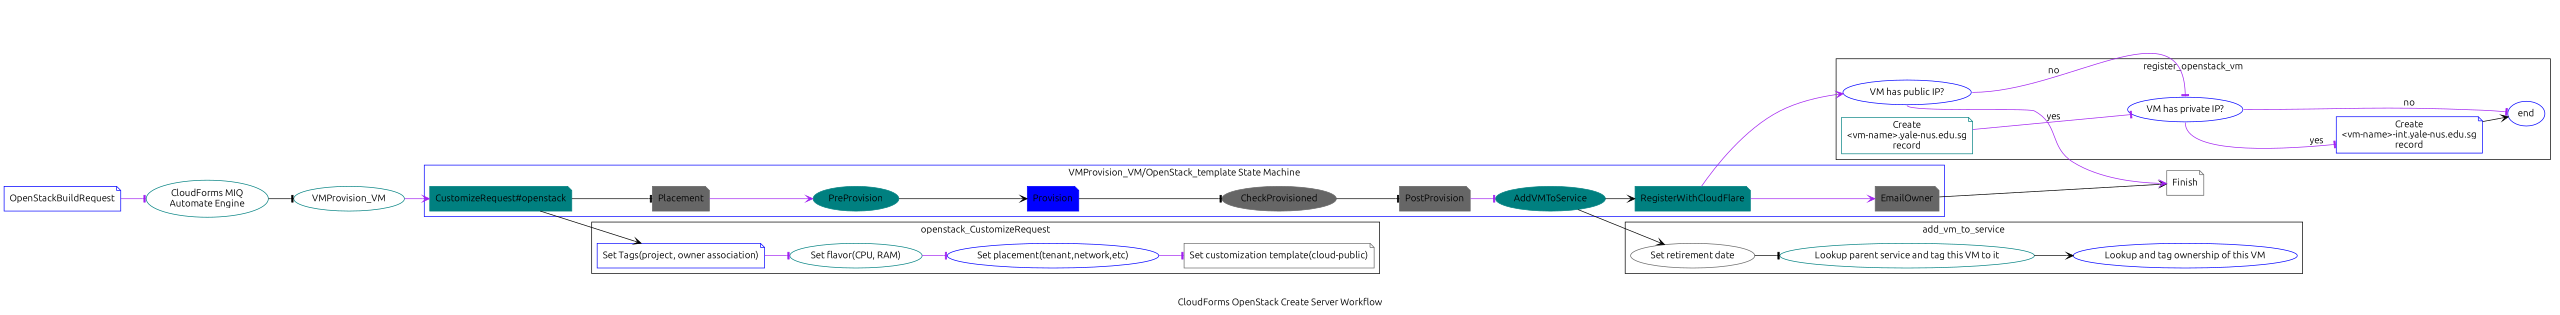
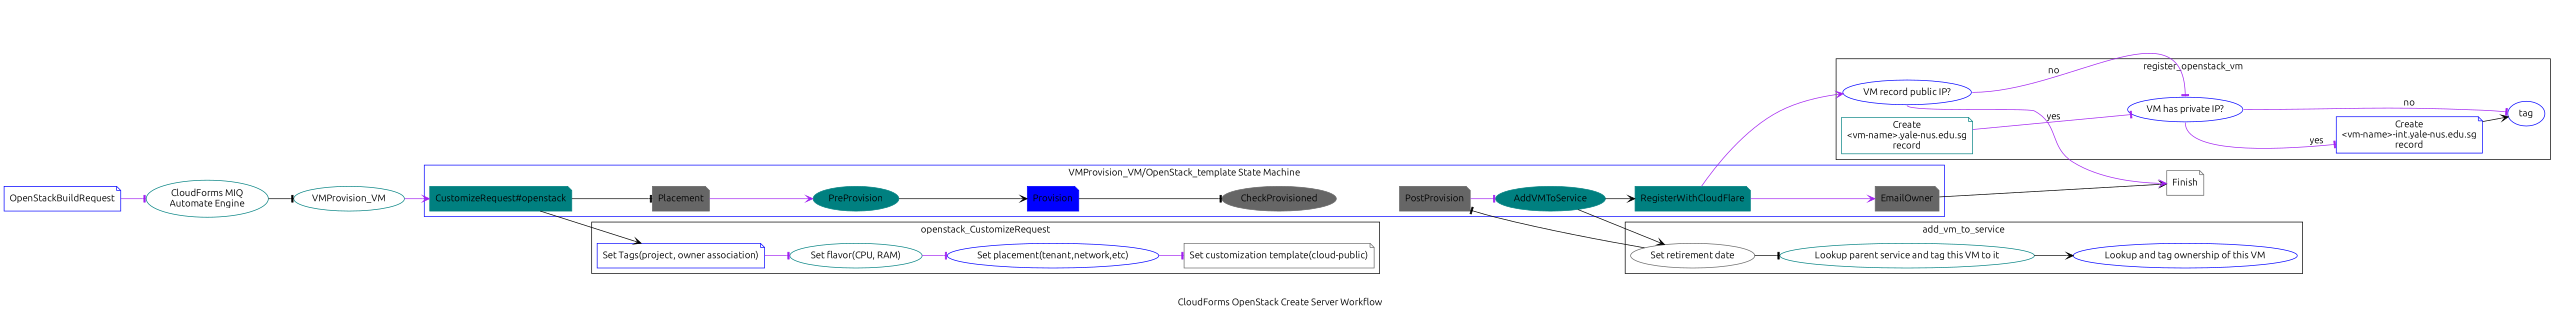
node "VM has public IP?": label "VM has public IP?" -> "VM record public IP?"
node "end": label "end" -> "tag"
edge "CheckProvisioned" -> "PostProvision": now "Set retirement date" -> "PostProvision"
